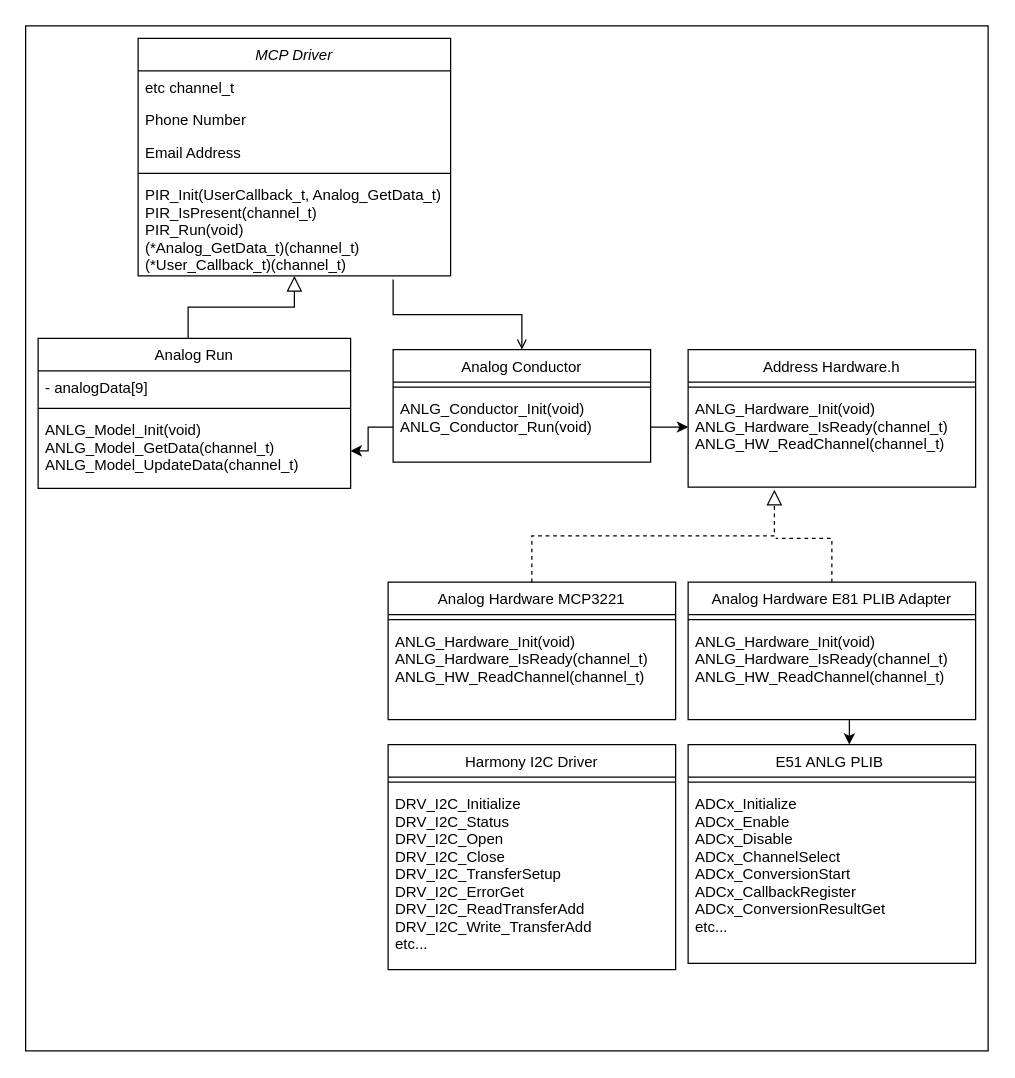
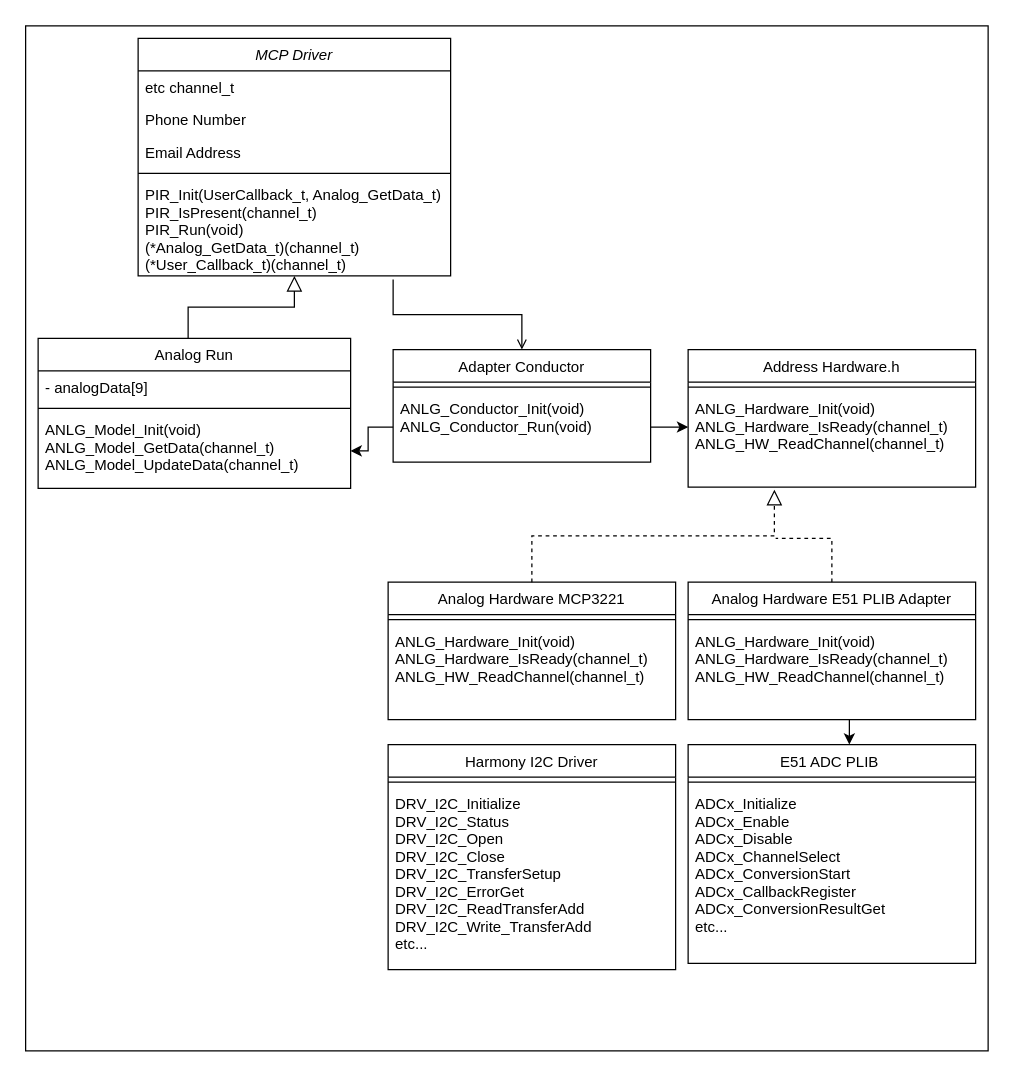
node "Analog Conductor": label "Analog Conductor" -> "Adapter Conductor"
node "Analog Hardware E81 PLIB Adapter": label "Analog Hardware E81 PLIB Adapter" -> "Analog Hardware E51 PLIB Adapter"
node "E51 ANLG PLIB": label "E51 ANLG PLIB" -> "E51 ADC PLIB"
